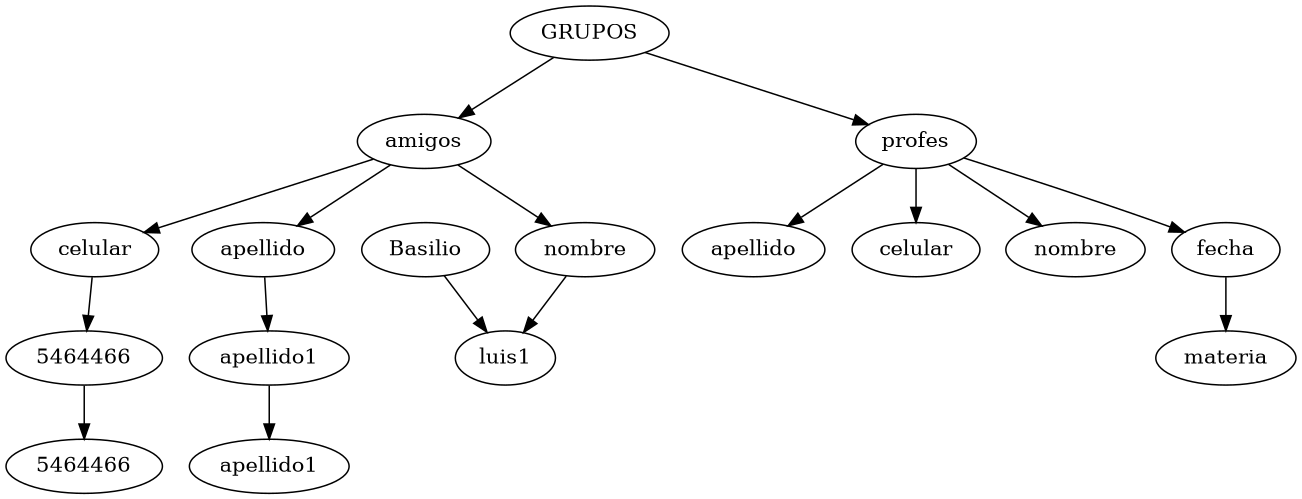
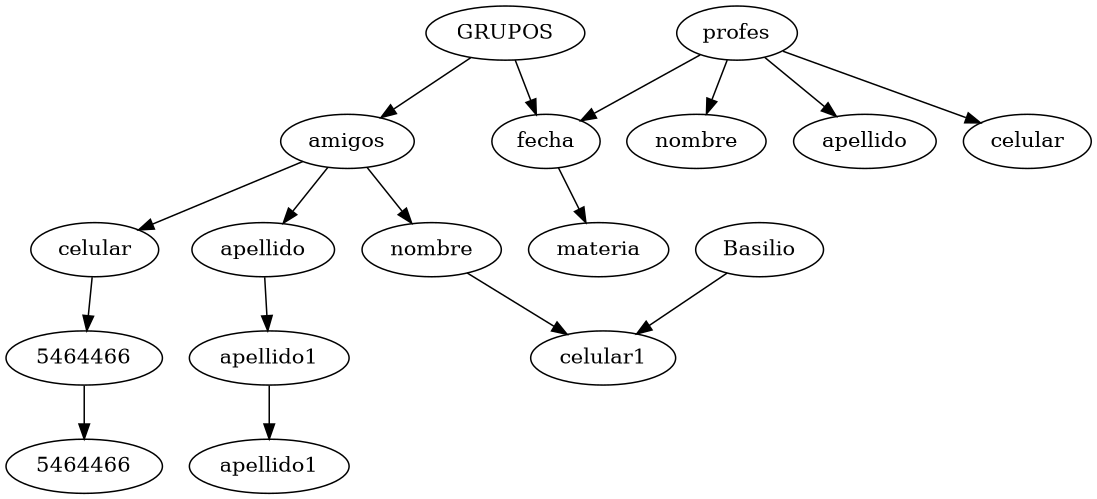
edge "GRUPOS" -> "profes": now "GRUPOS" -> "fecha"
node "luis1": label "luis1" -> "celular1"
